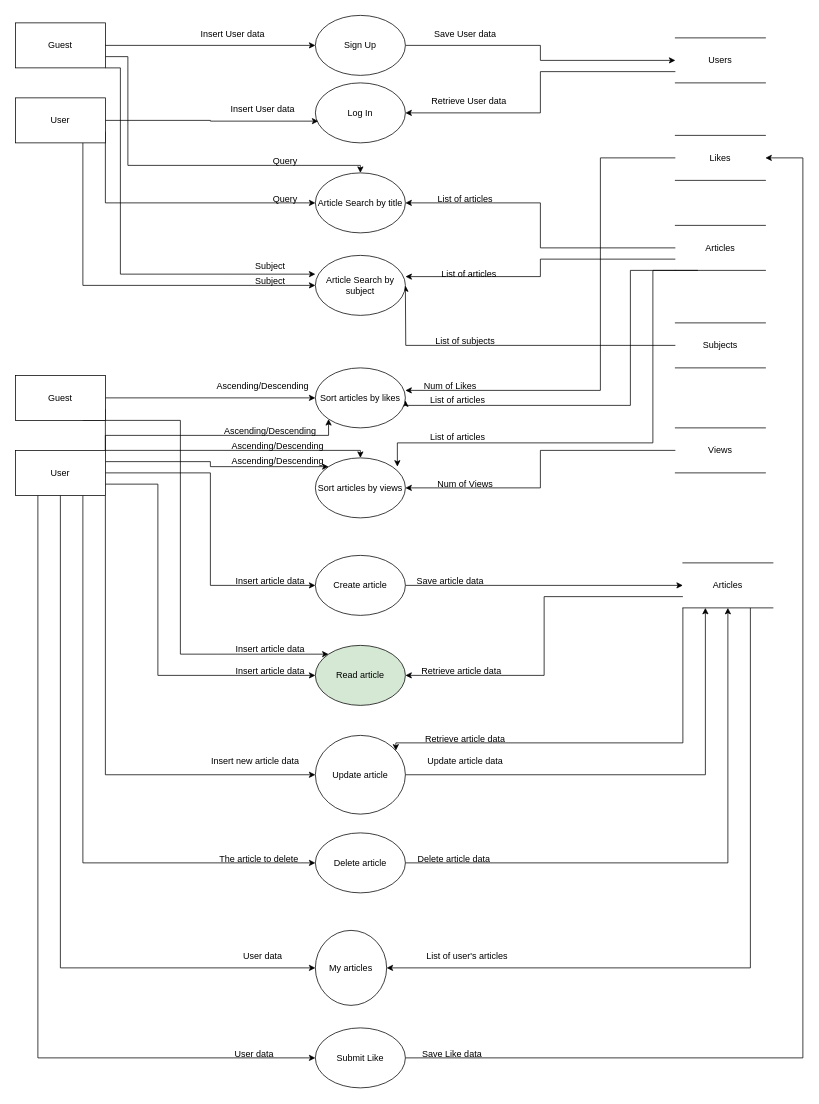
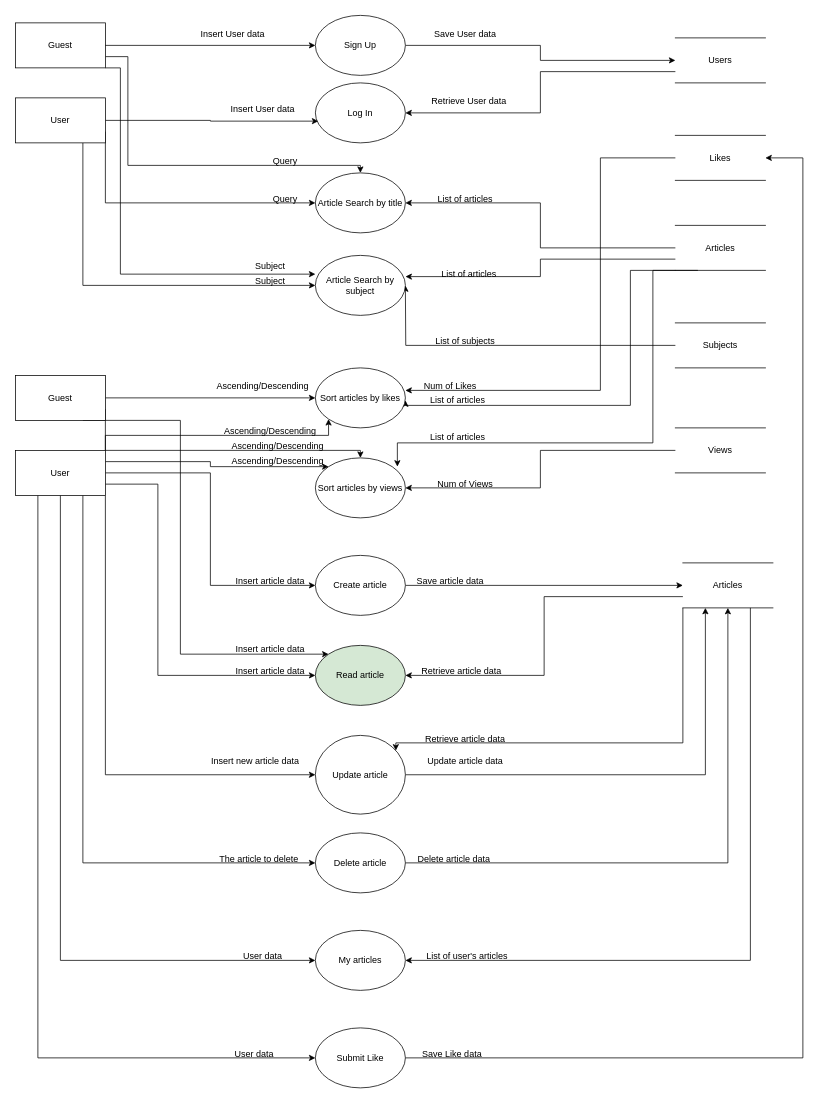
node "My articles": size 71x75 -> 90x60
